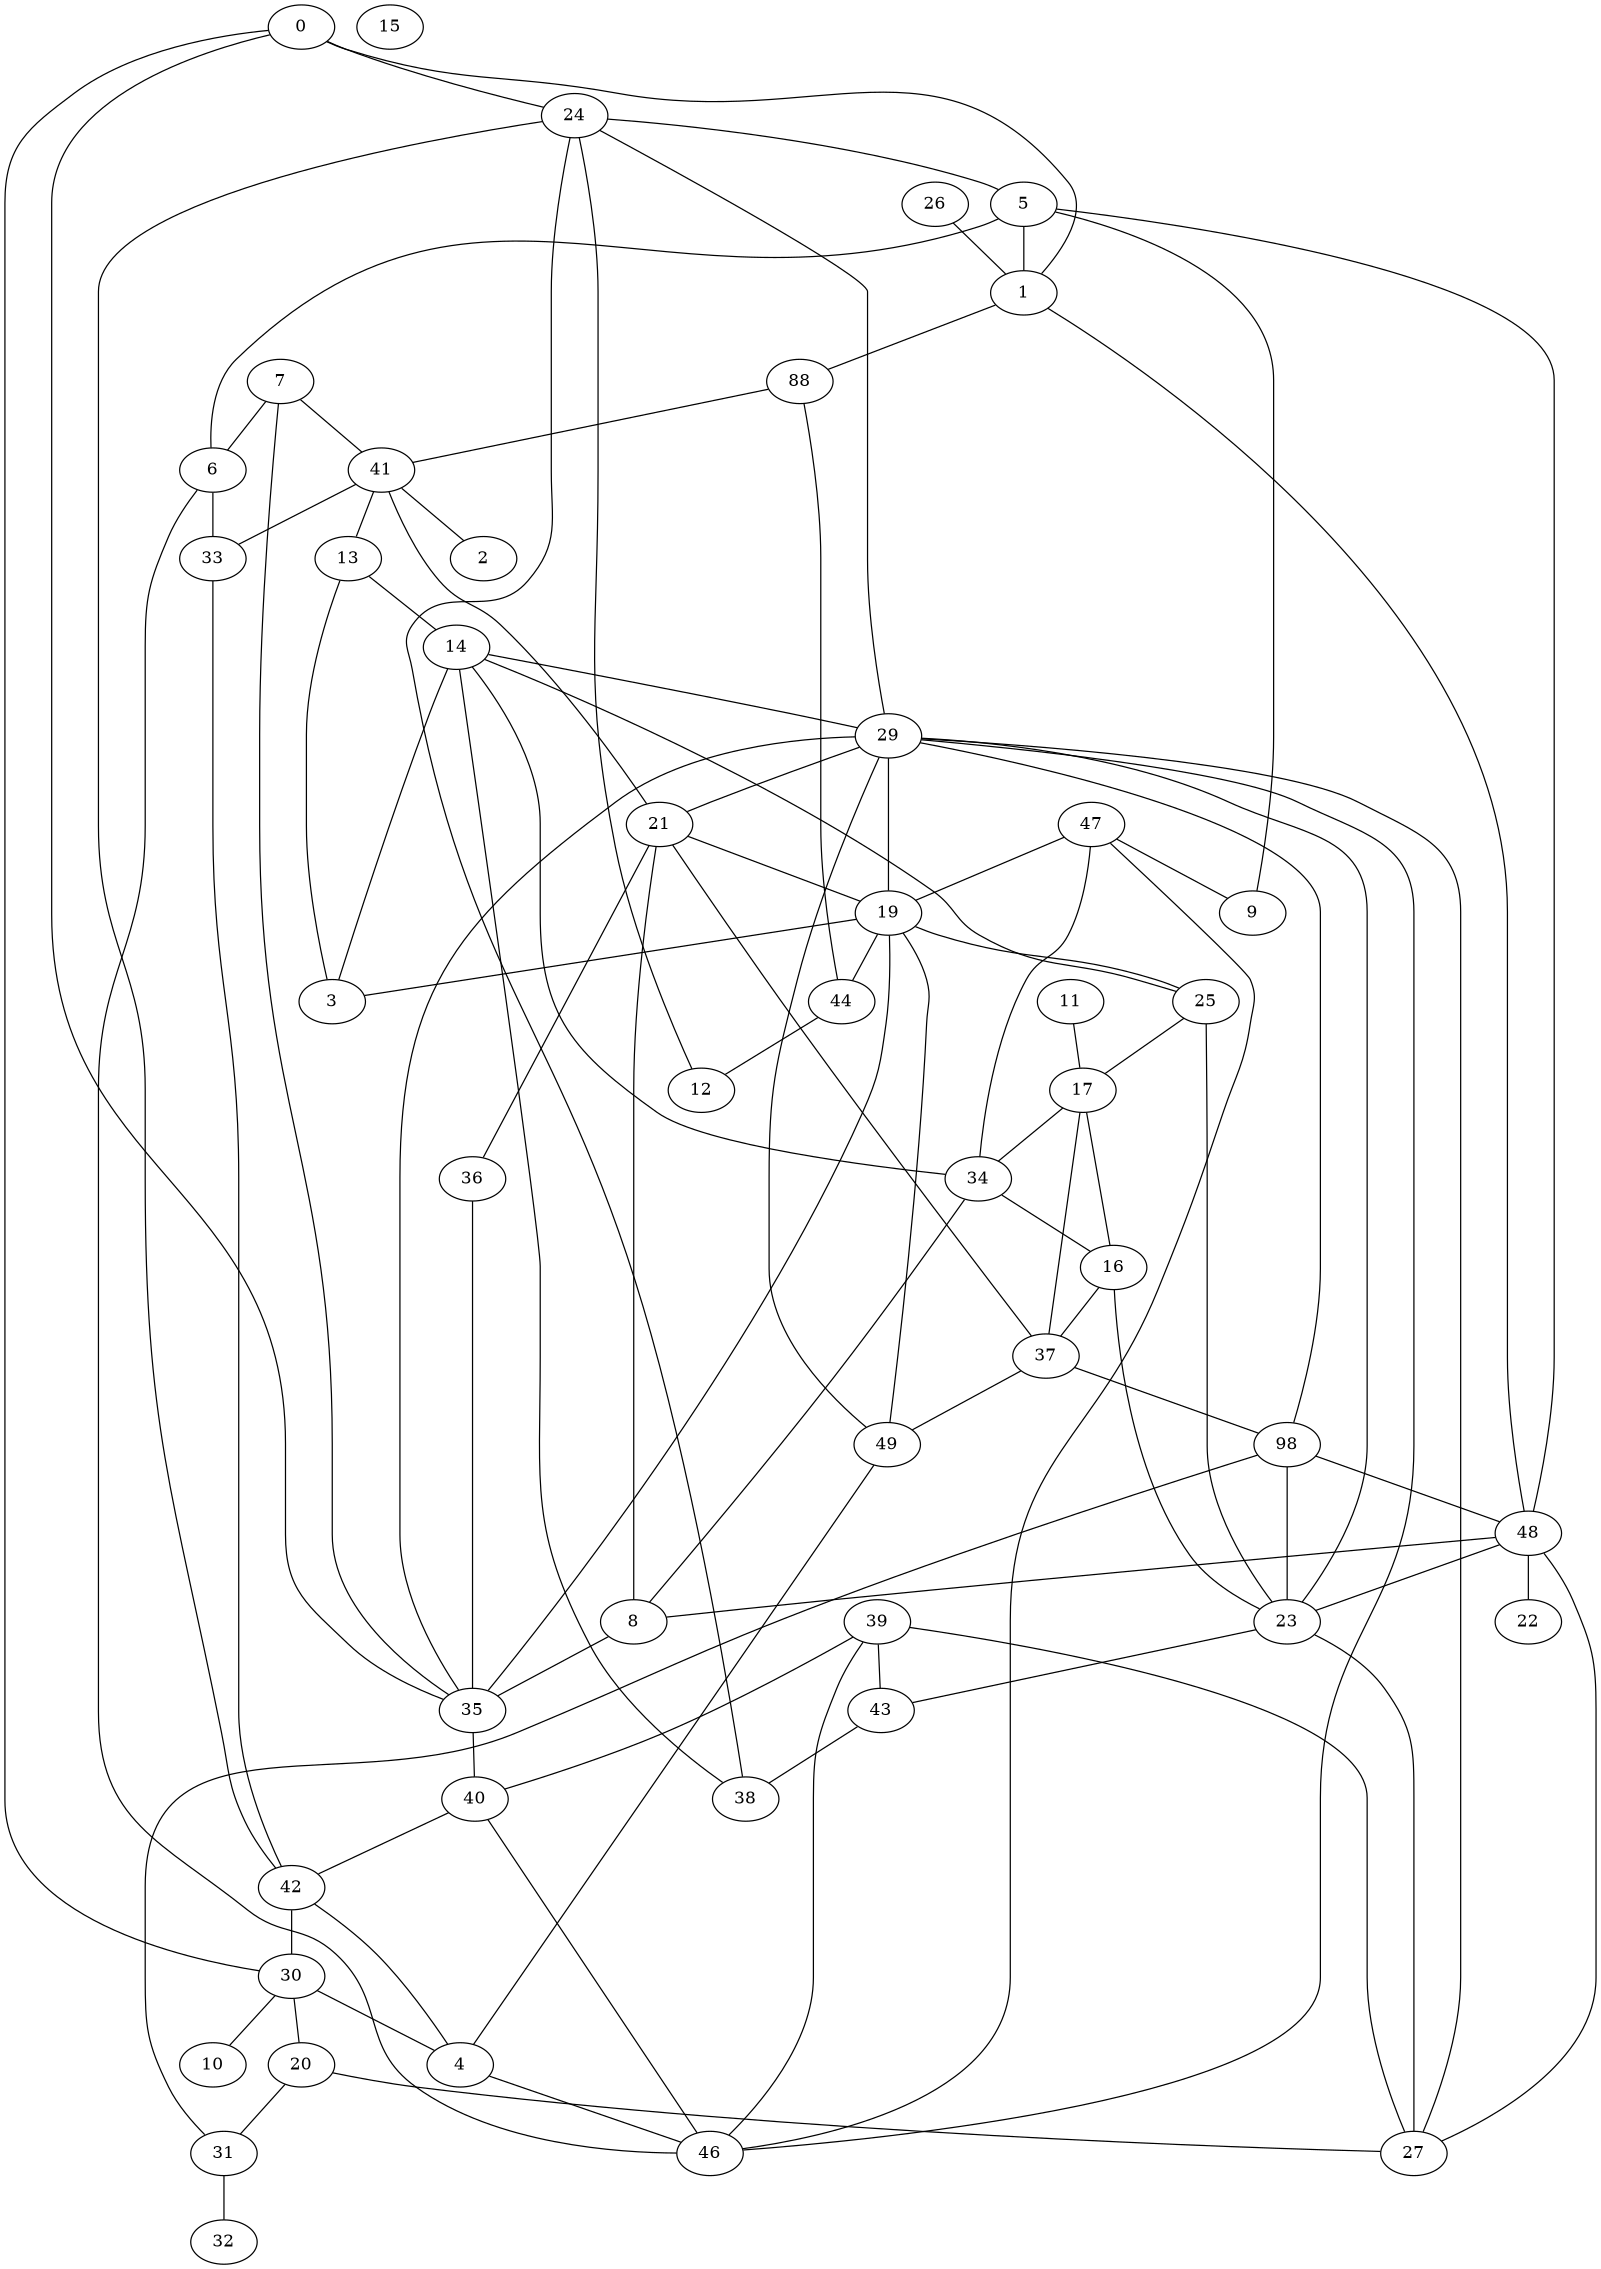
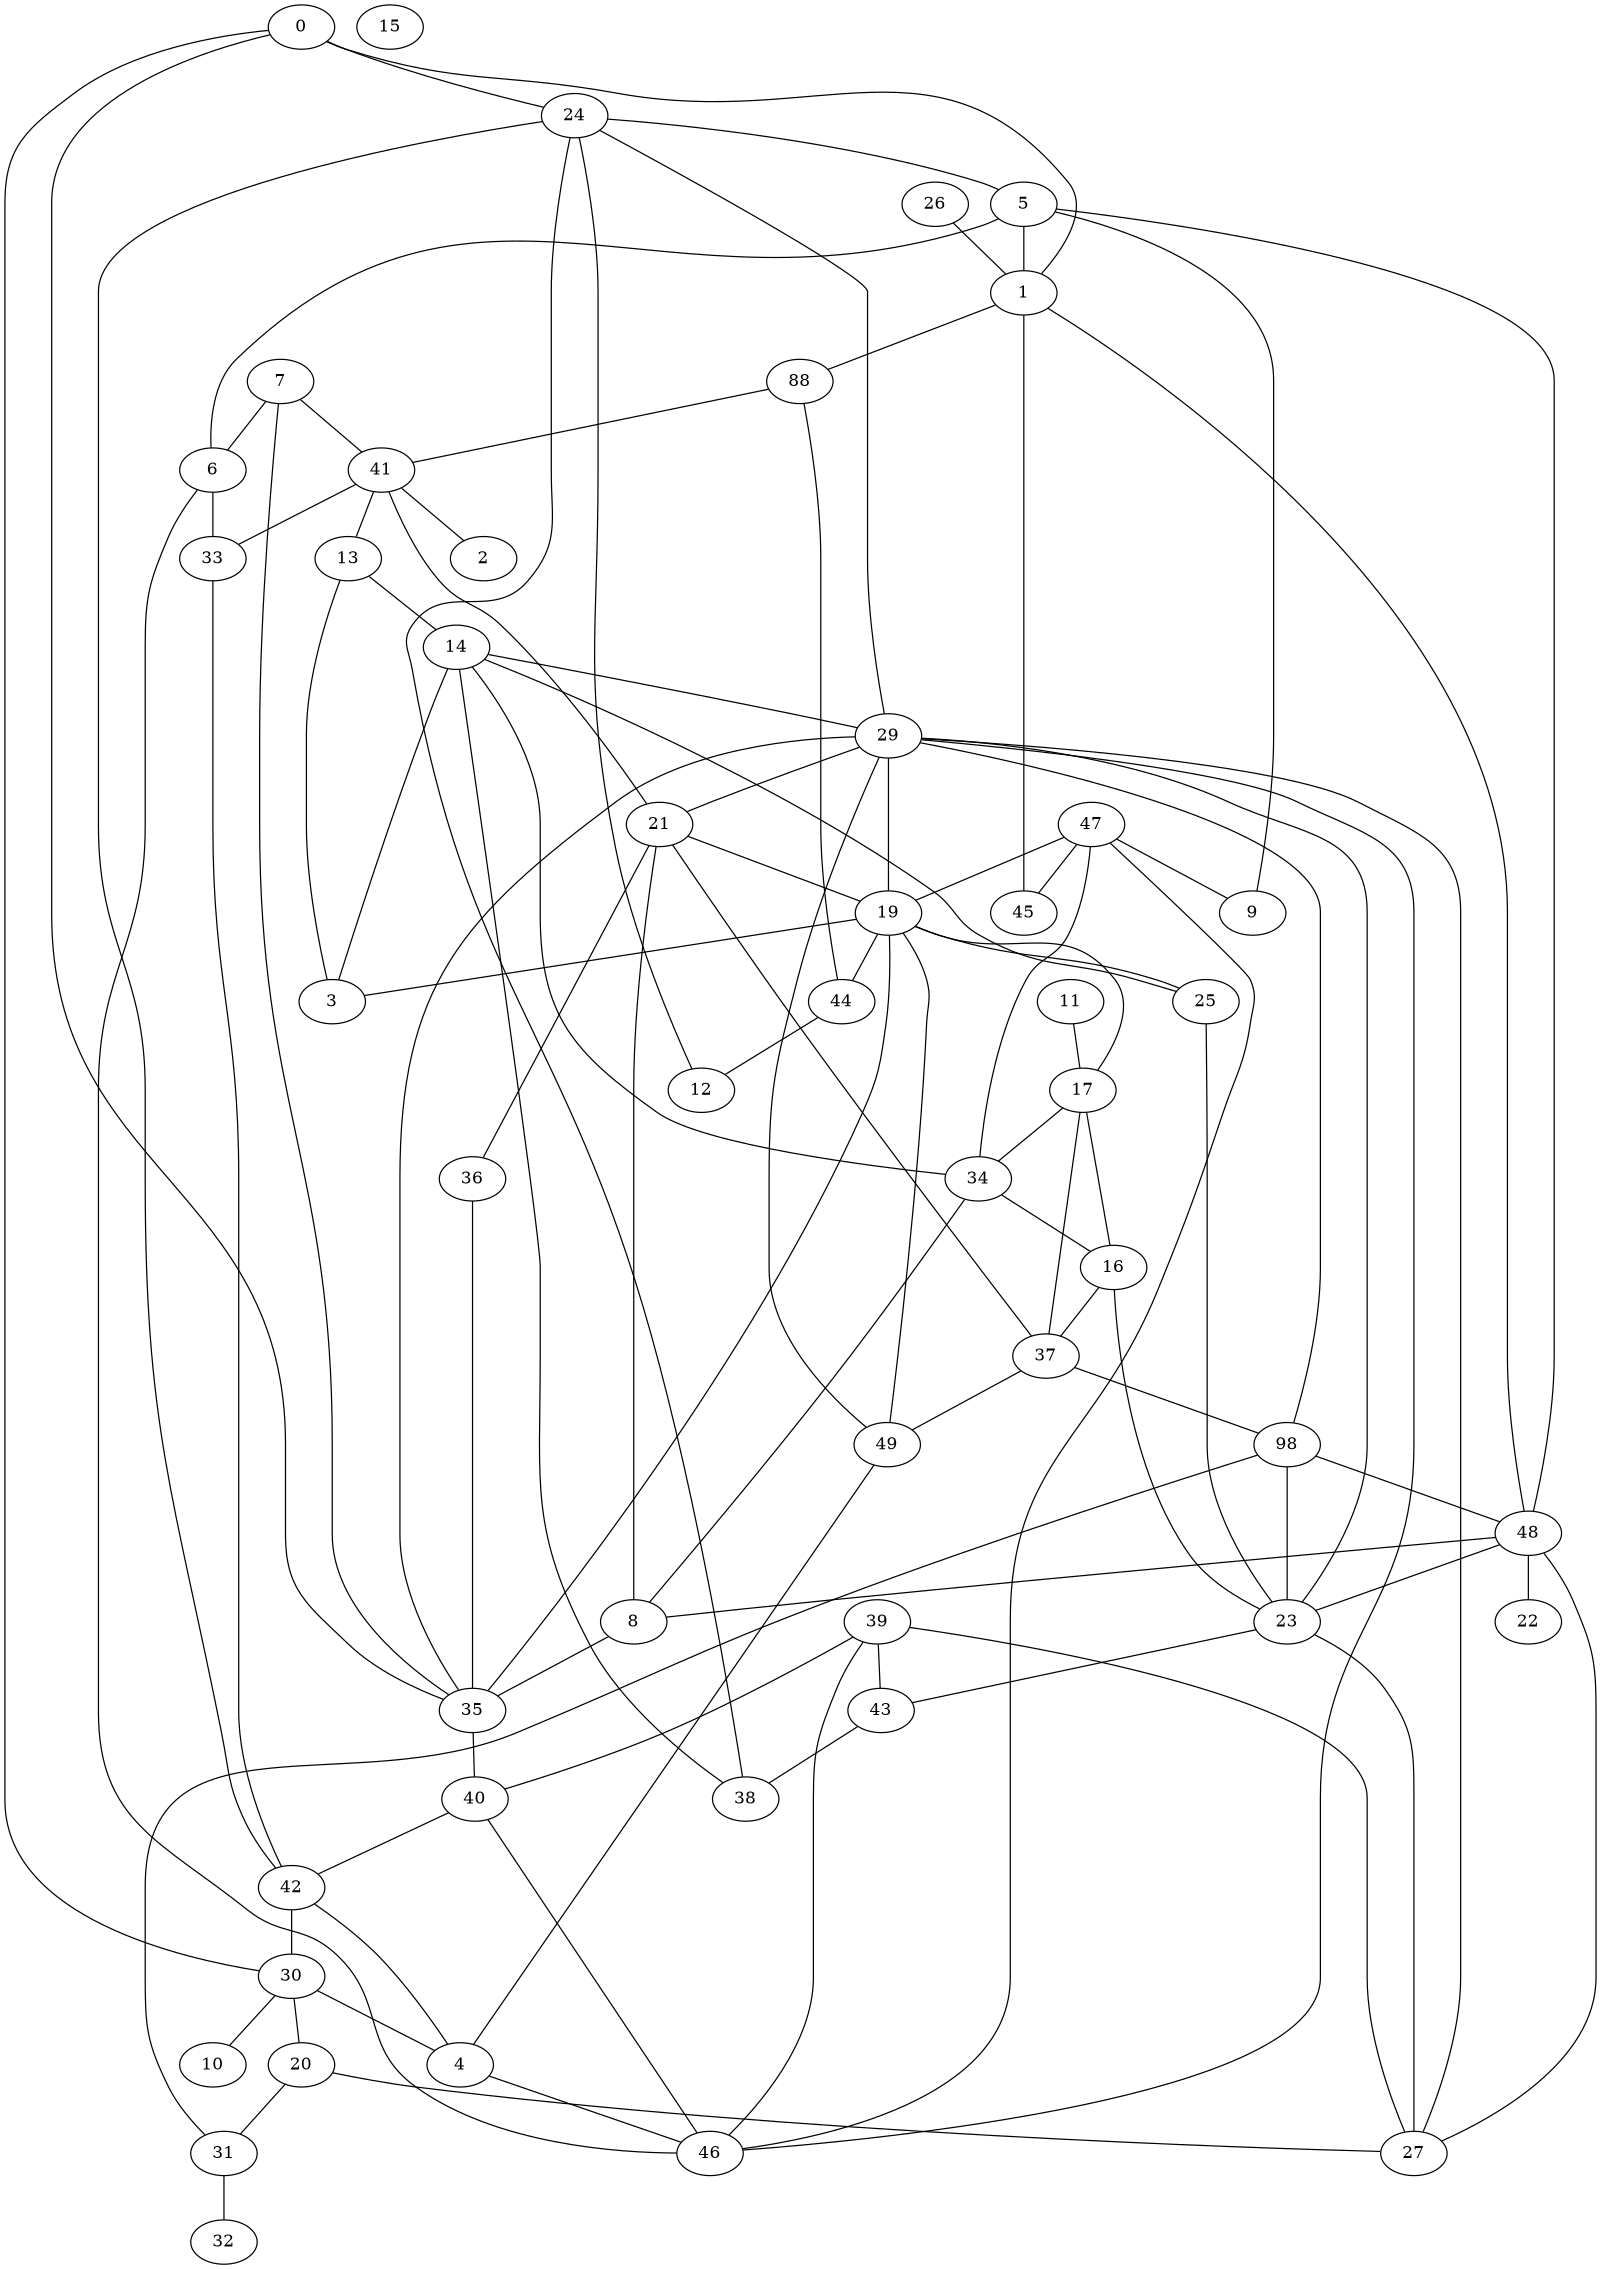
node "45": added
edge "25" -- "17": now "19" -- "17"
